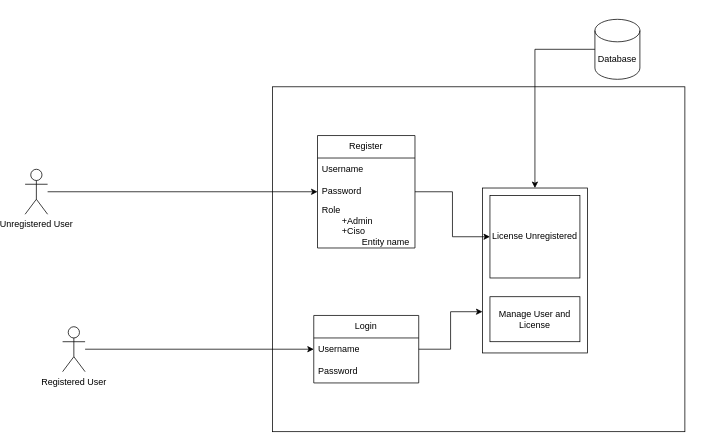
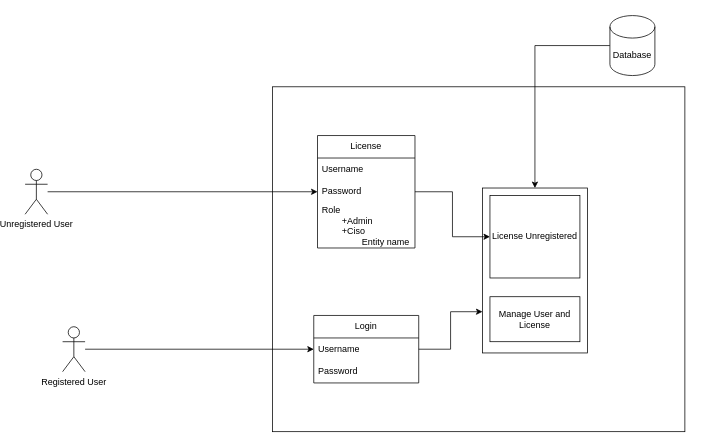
node "Database": moved (618, 49) -> (633, 45)
node "Register": label "Register" -> "License"
